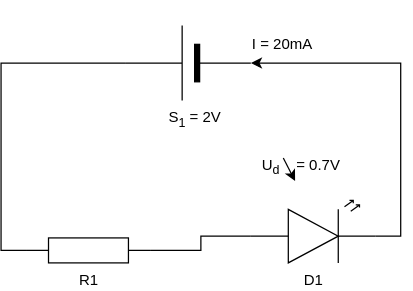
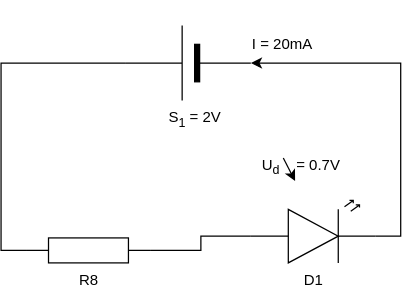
node "R1": label "R1" -> "R8"
